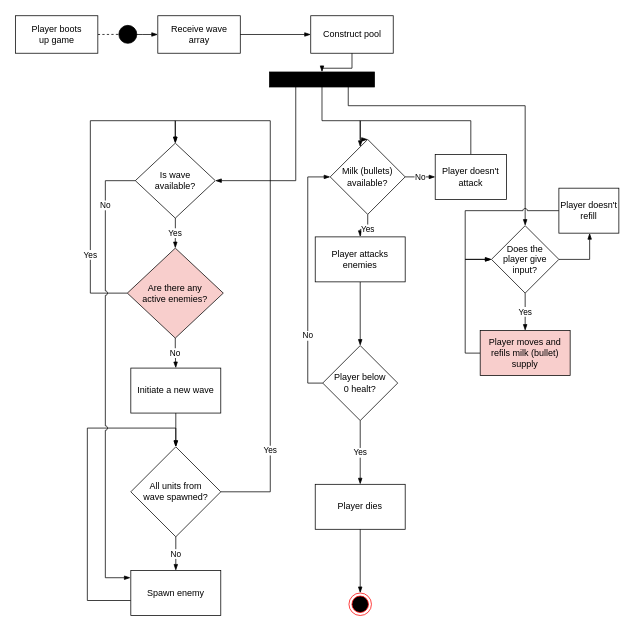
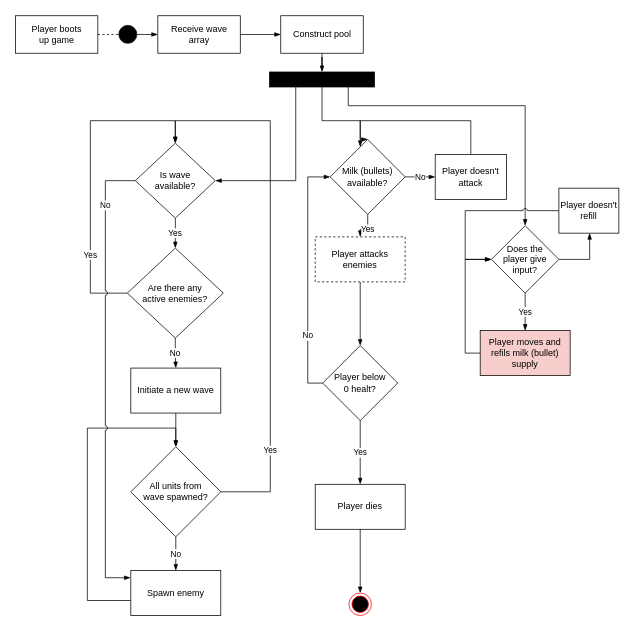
node "Construct pool": moved (352, 34) -> (322, 34)
node "Player attacks enemies": style solid -> dashed
node "Are there any active enemies?": fillcolor #f8cecc -> #ffffff
